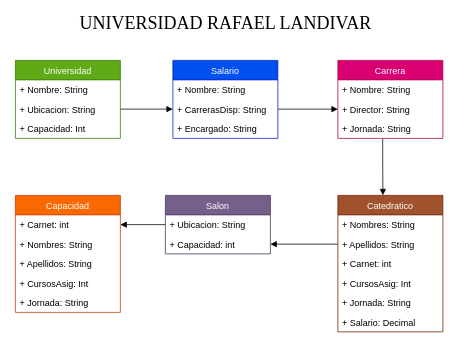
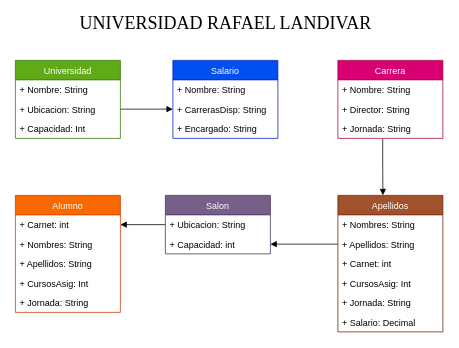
edge "+ CarrerasDisp: String" -> "+ Director: String": removed
node "Capacidad": label "Capacidad" -> "Alumno"
node "Catedratico": label "Catedratico" -> "Apellidos"
